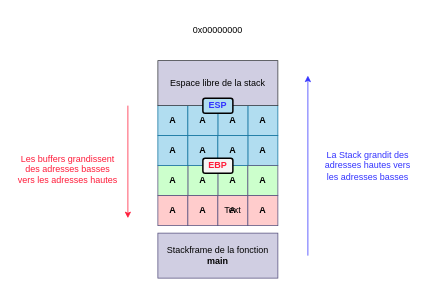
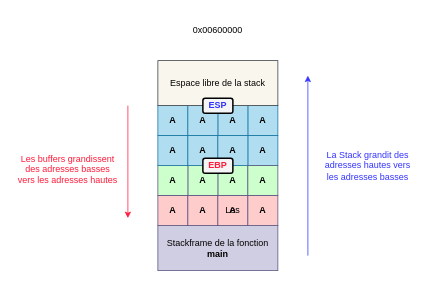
node "0x00000000": label "0x00000000" -> "0x00600000"
node "Espace libre de la stack": fillcolor #d0cee2 -> #f9f7ed
node "ESP": fillcolor #b1ddf0 -> #f5f5f5
node "Text": label "Text" -> "Les"
node "Stackframe de la fonction main": moved (218, 255) -> (218, 248)
